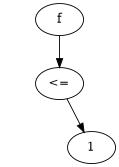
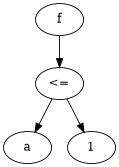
node "a": added
